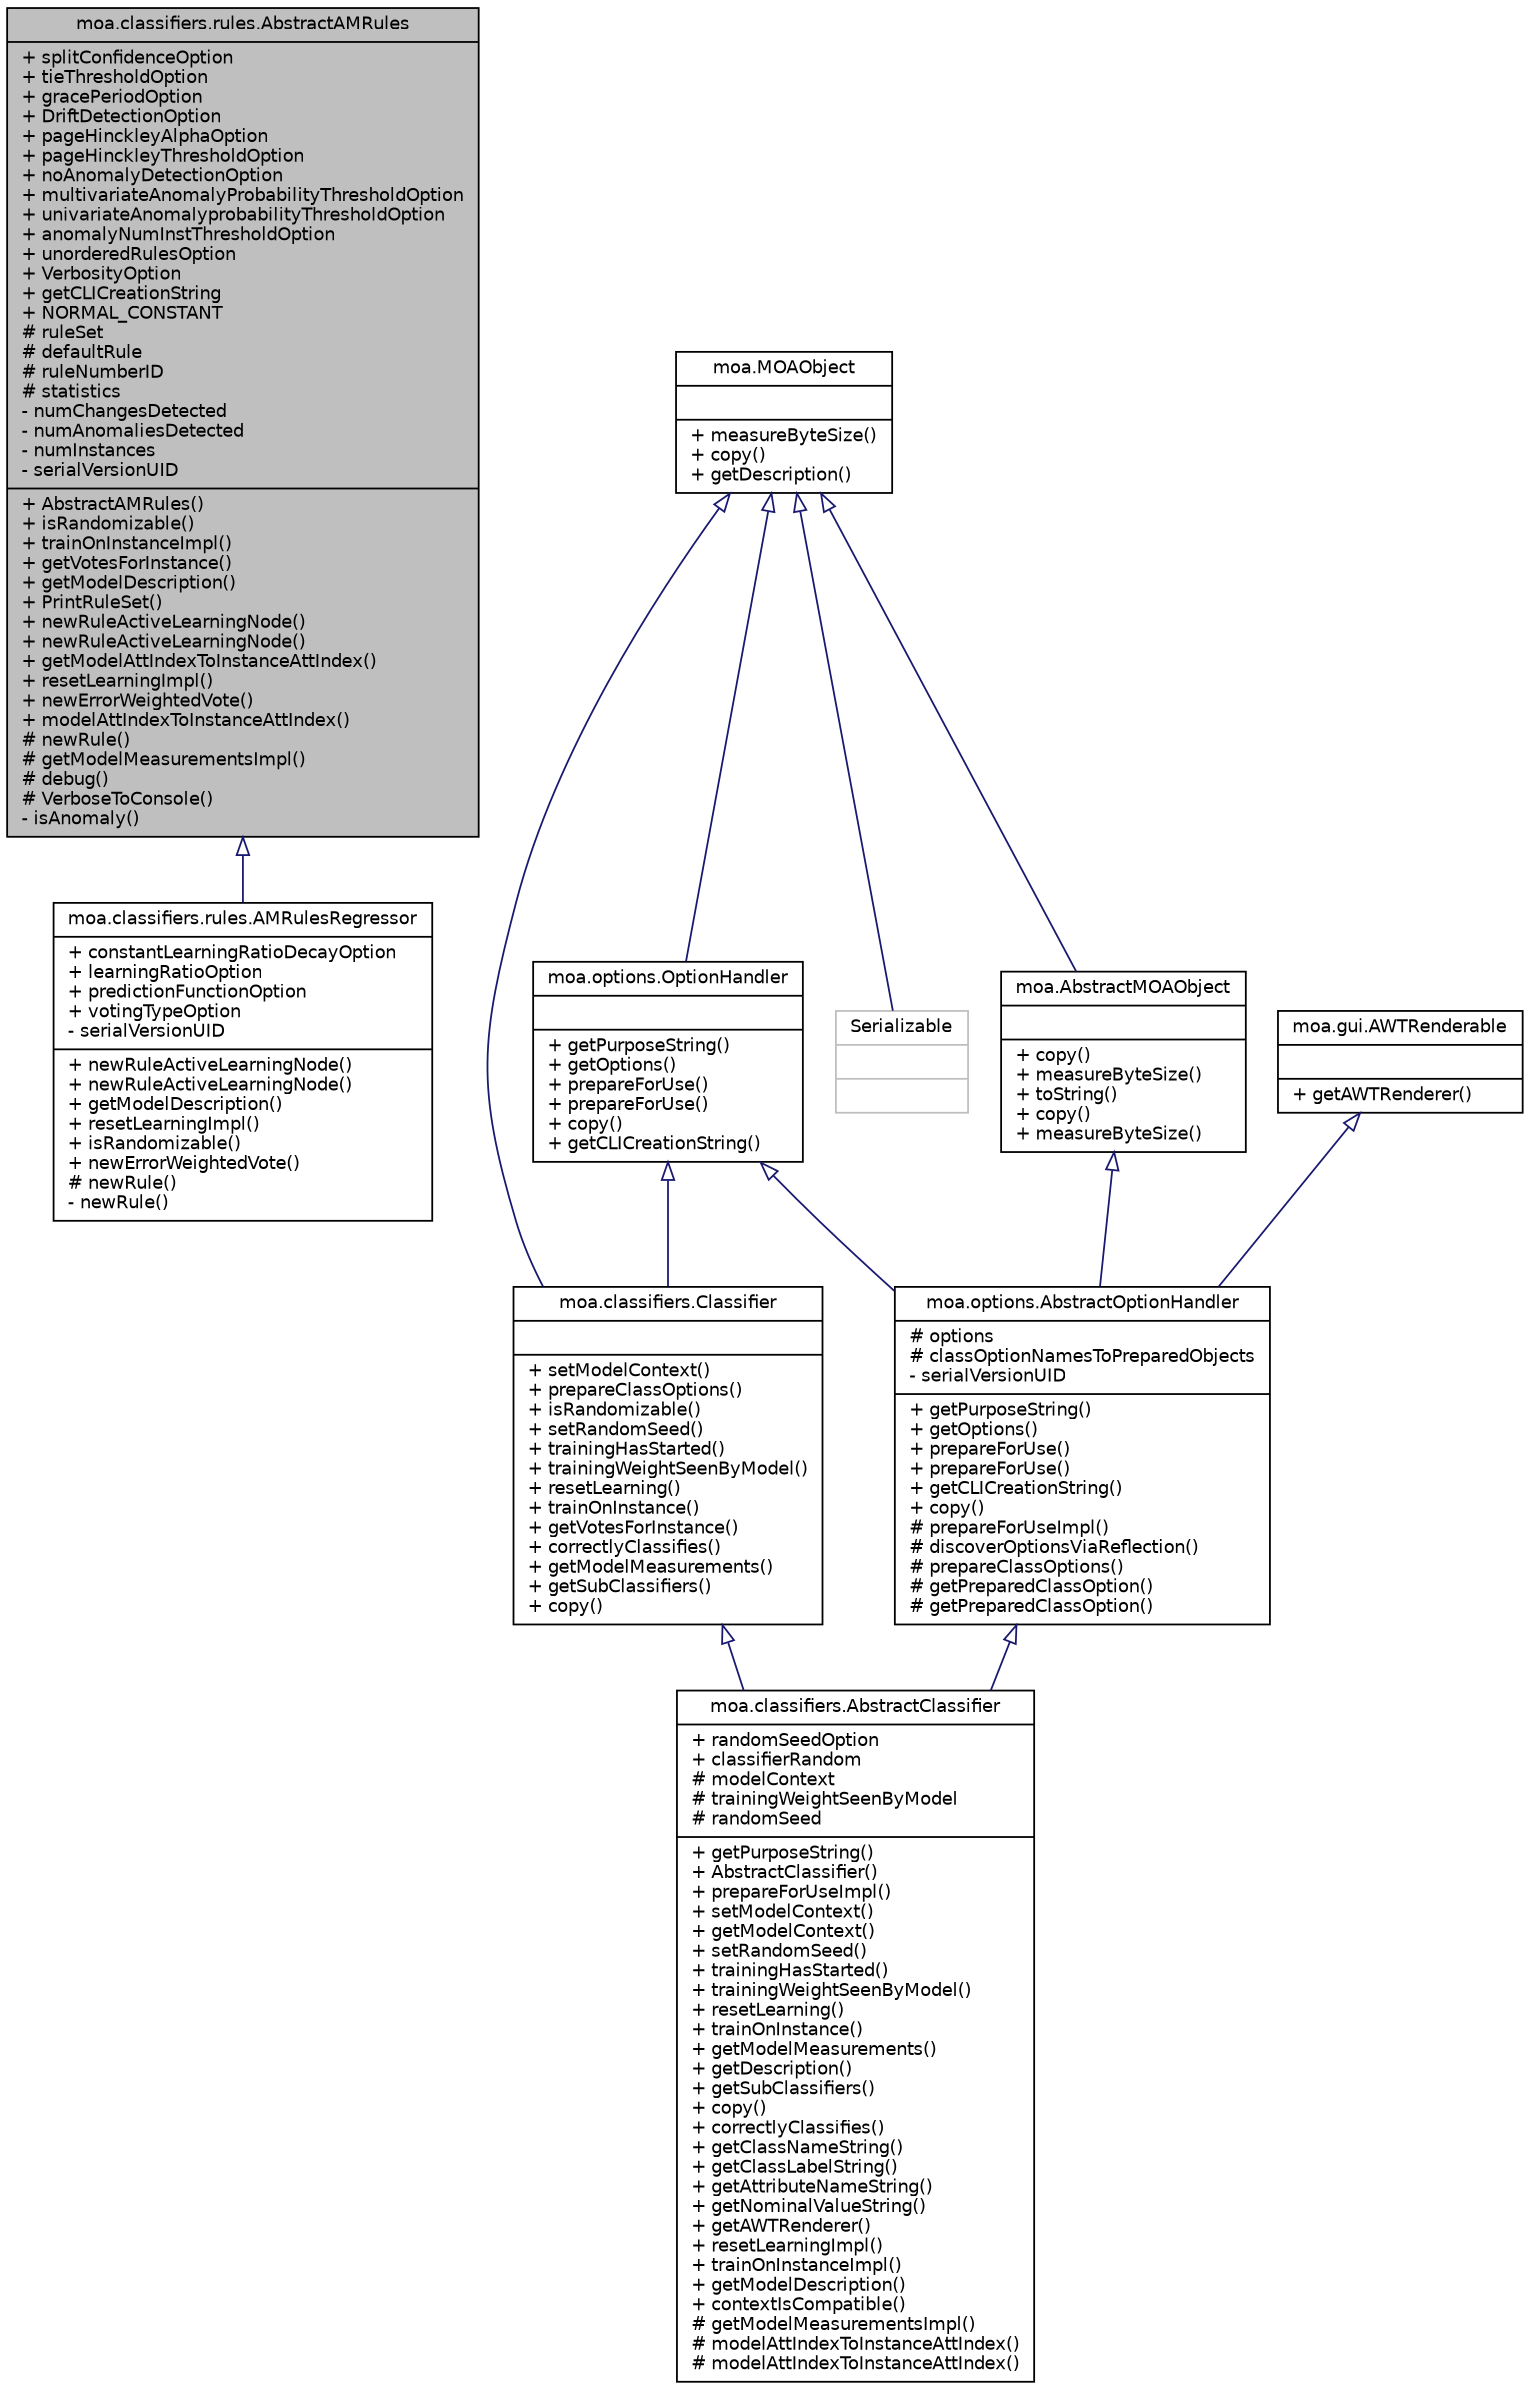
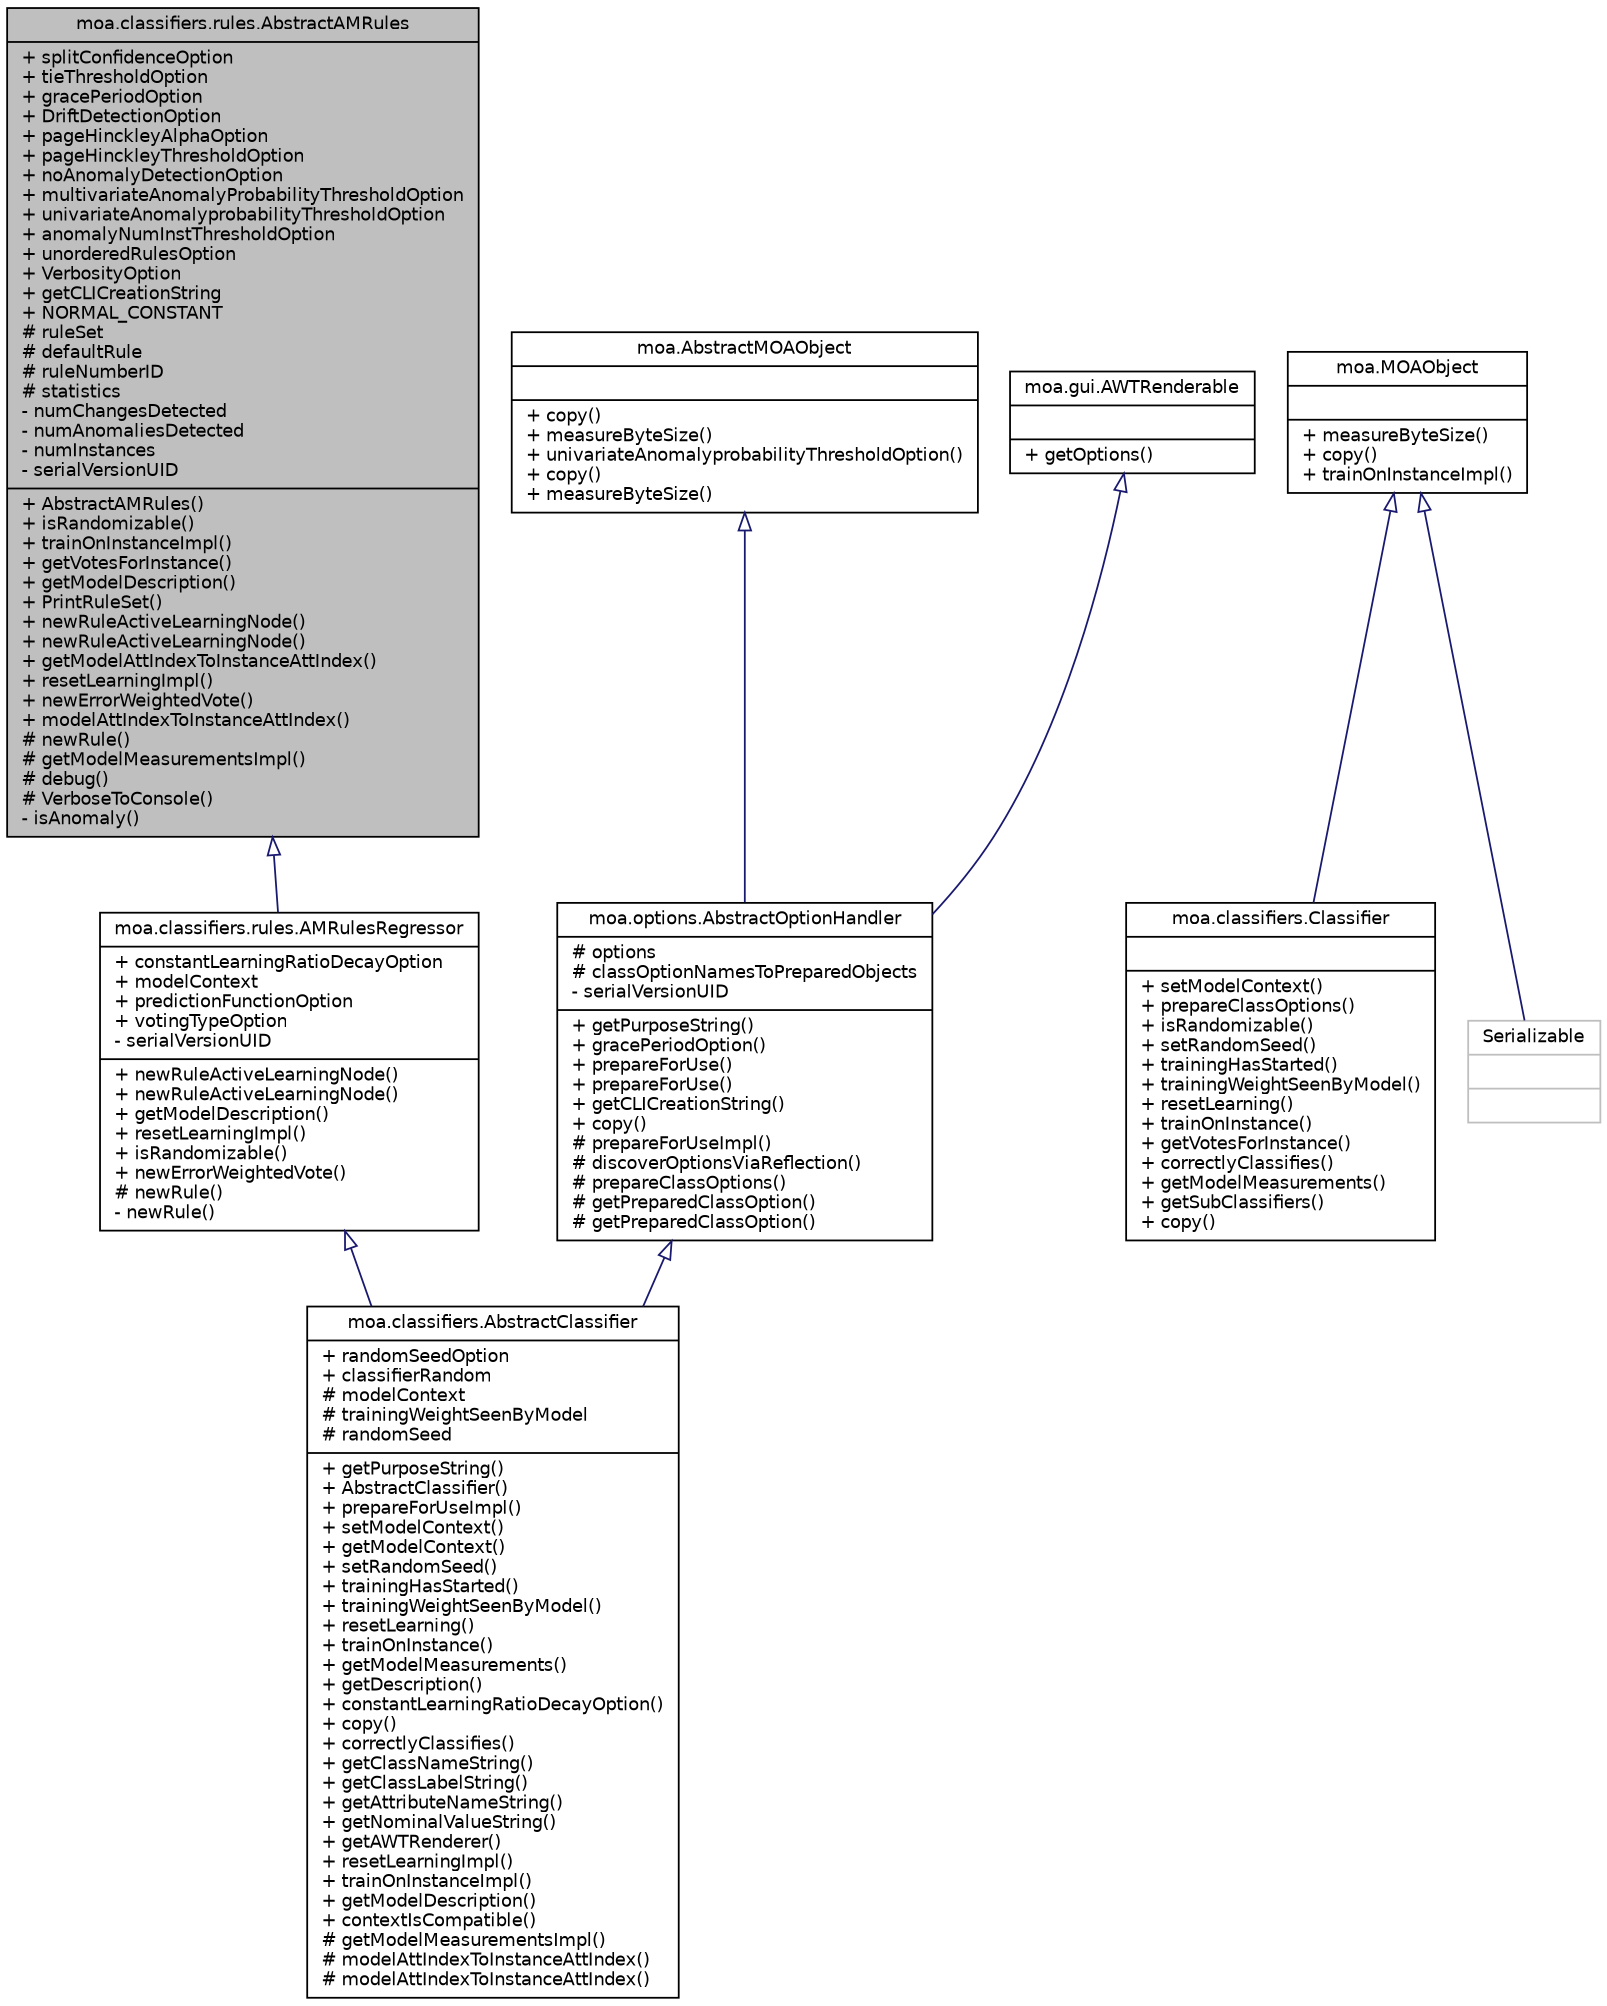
node "moa.MOAObject": text "+ getDescription()" -> "+ trainOnInstanceImpl()"
edge "moa.AbstractMOAObject" -> "moa.MOAObject": removed
node "moa.classifiers.rules.AMRulesRegressor": text "+ learningRatioOption" -> "+ modelContext"
node "moa.options.OptionHandler": removed
node "moa.AbstractMOAObject": text "+ toString()" -> "+ univariateAnomalyprobabilityThresholdOption()"
node "moa.gui.AWTRenderable": text "+ getAWTRenderer()" -> "+ getOptions()"
node "moa.options.AbstractOptionHandler": text "+ getOptions()" -> "+ gracePeriodOption()"
edge "moa.classifiers.AbstractClassifier" -> "moa.classifiers.Classifier": now "moa.classifiers.AbstractClassifier" -> "moa.classifiers.rules.AMRulesRegressor"
node "moa.classifiers.AbstractClassifier": text "+ getSubClassifiers()" -> "+ constantLearningRatioDecayOption()"
